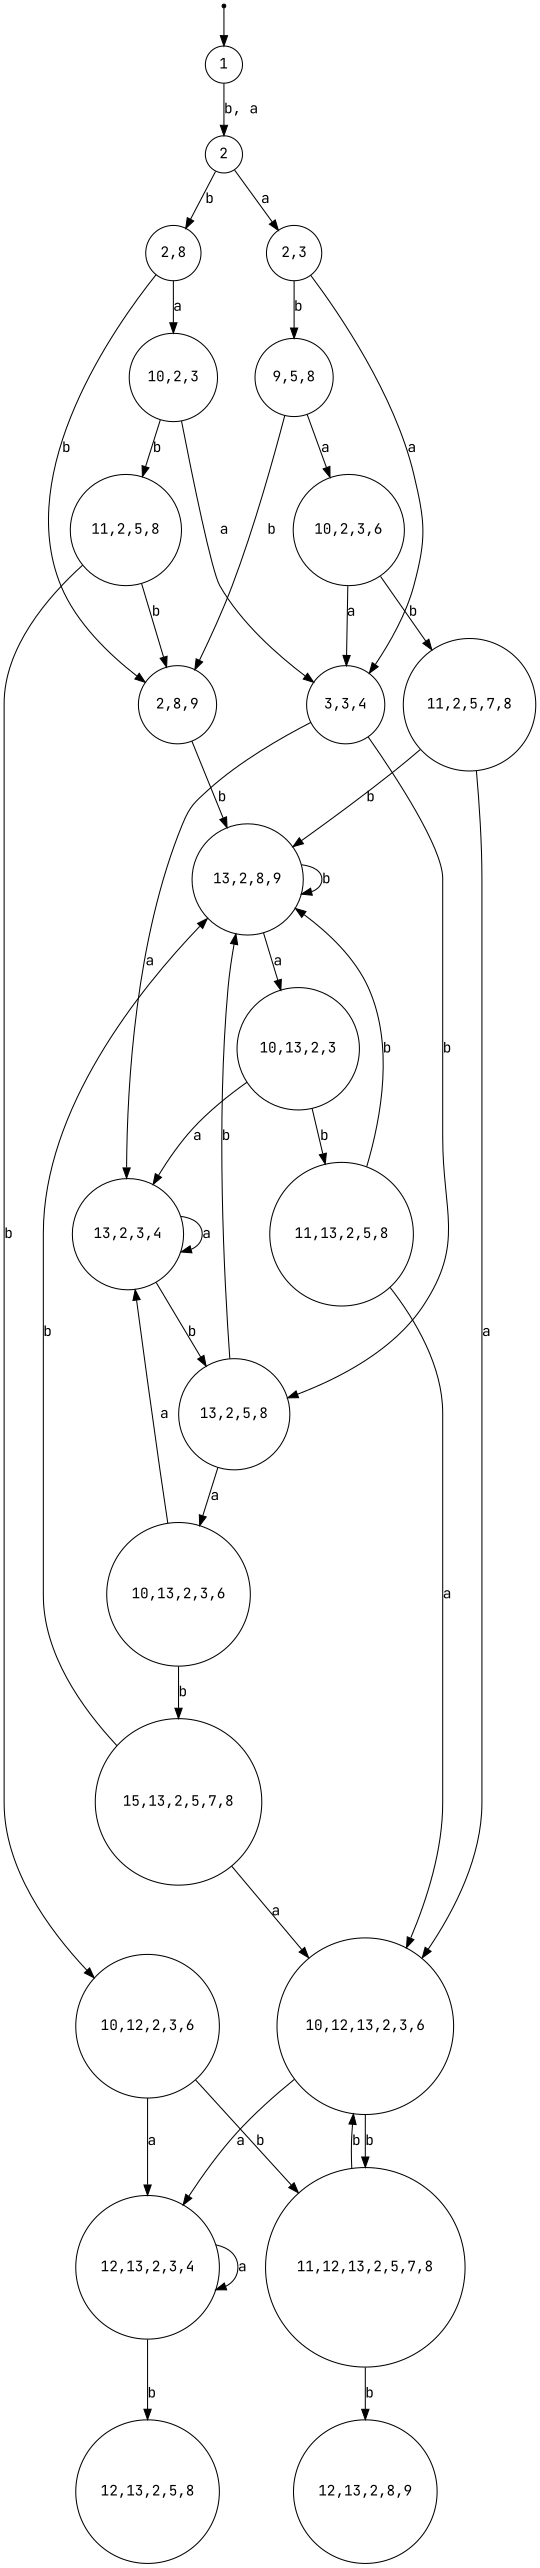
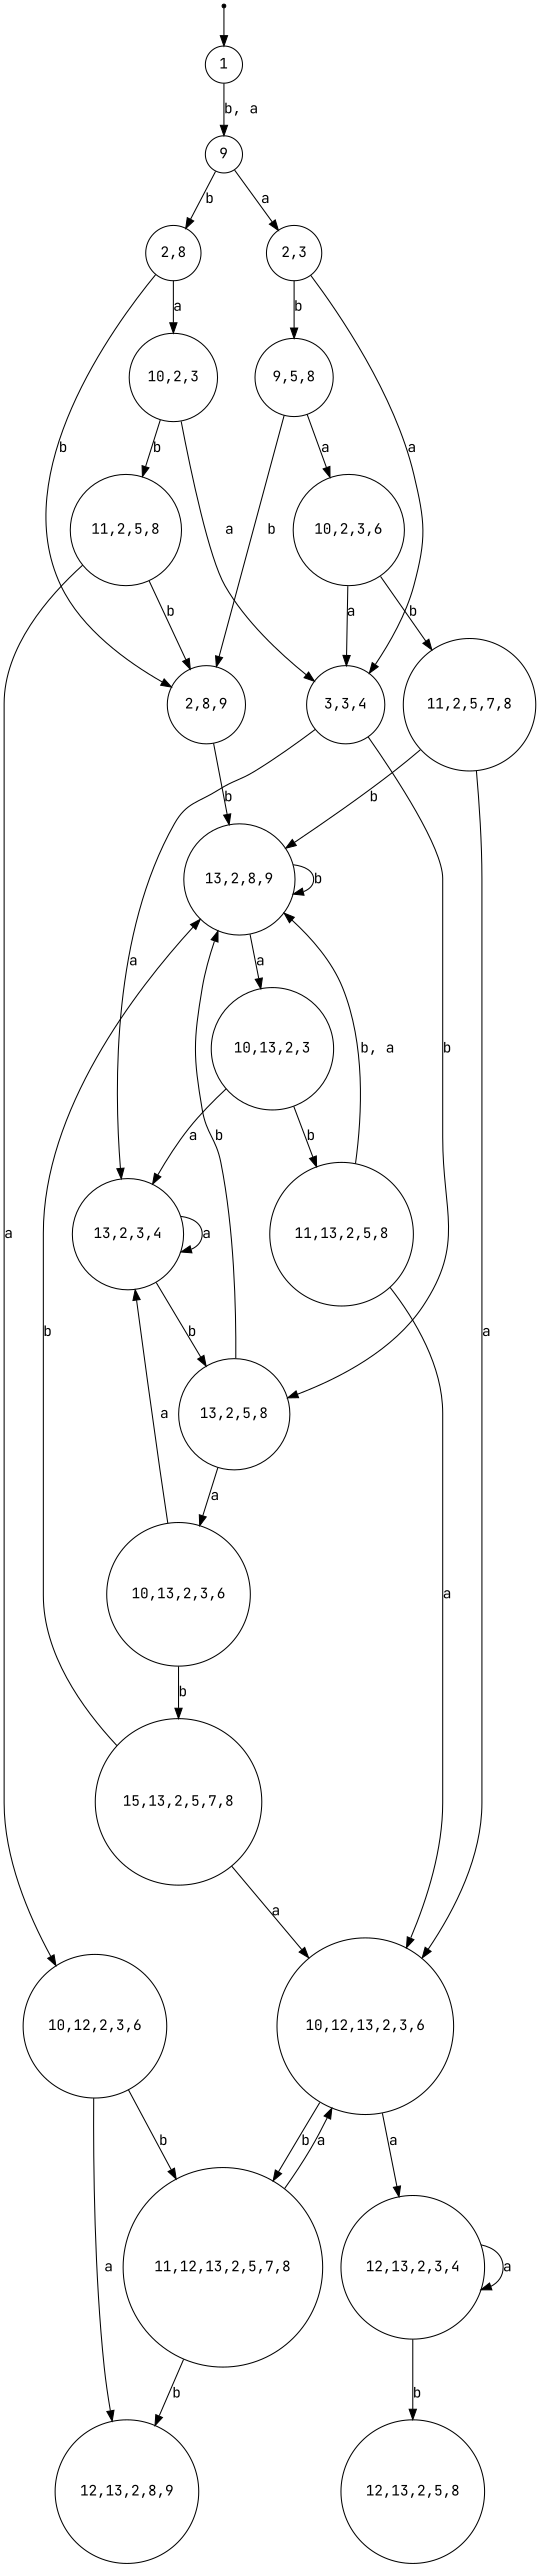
node "2": label "2" -> "9"
edge "11,13,2,5,8" -> "13,2,8,9": label "b" -> "b, a"
edge "11,2,5,8" -> "10,12,2,3,6": label "b" -> "a"
edge "10,12,2,3,6" -> "12,13,2,3,4": now "10,12,2,3,6" -> "12,13,2,8,9"
edge "11,12,13,2,5,7,8" -> "10,12,13,2,3,6": label "b" -> "a"
